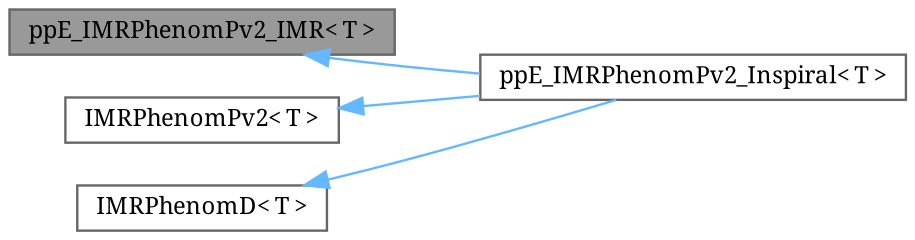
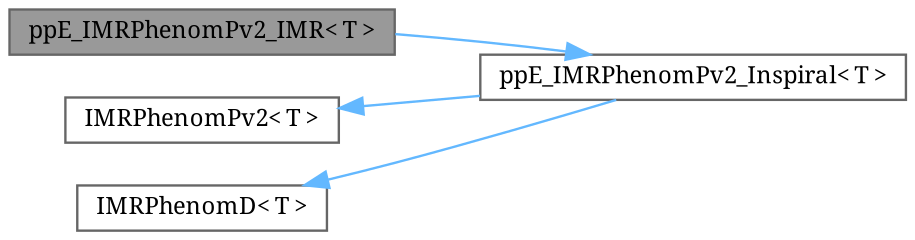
edge "ppE_IMRPhenomPv2_Inspiral< T >" -> "ppE_IMRPhenomPv2_IMR< T >": reversed
